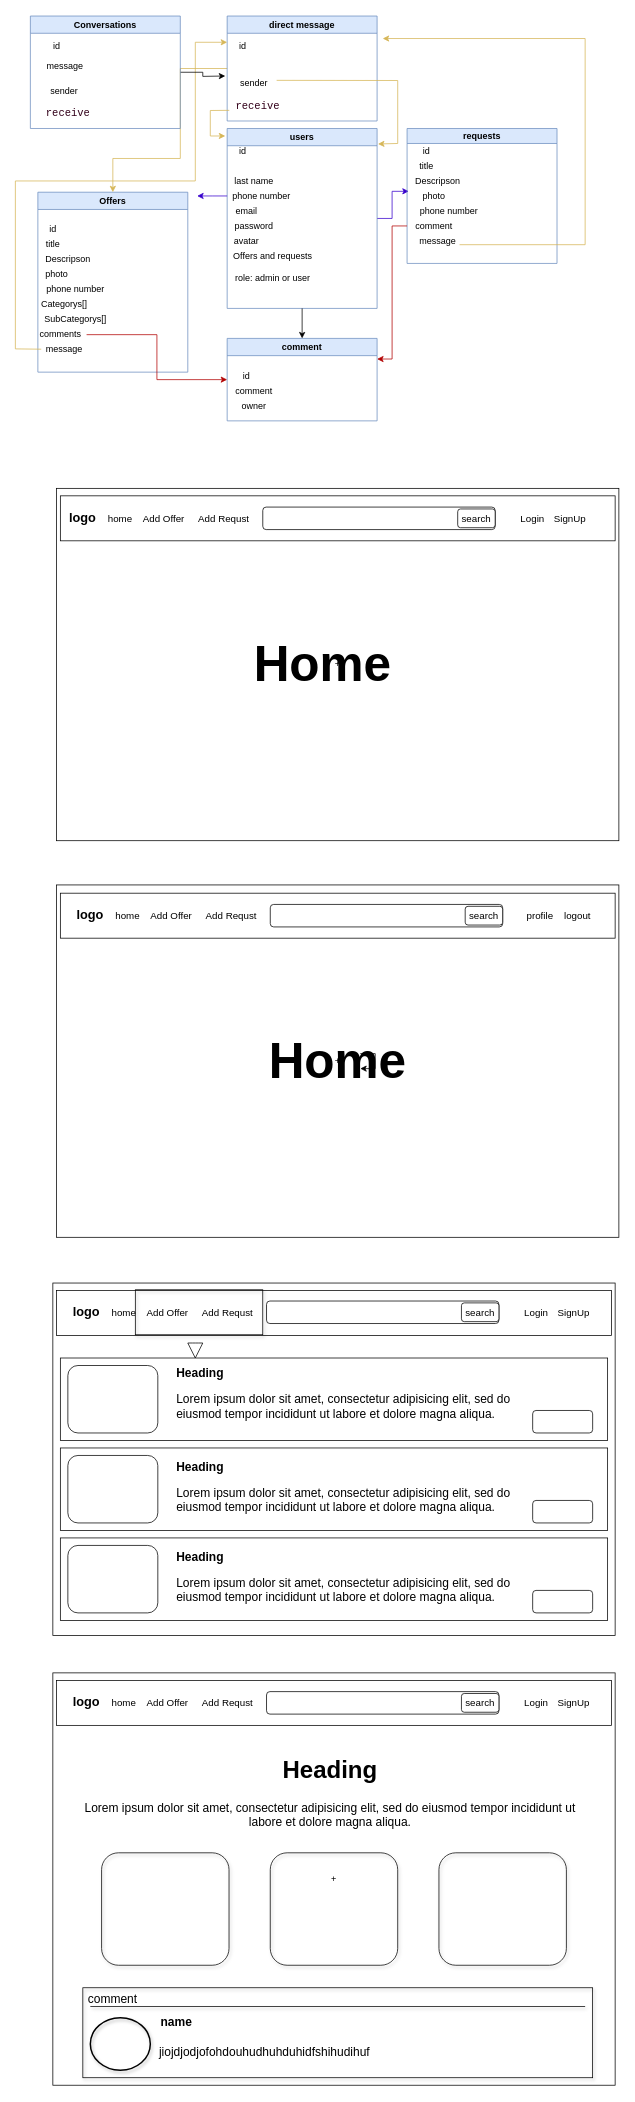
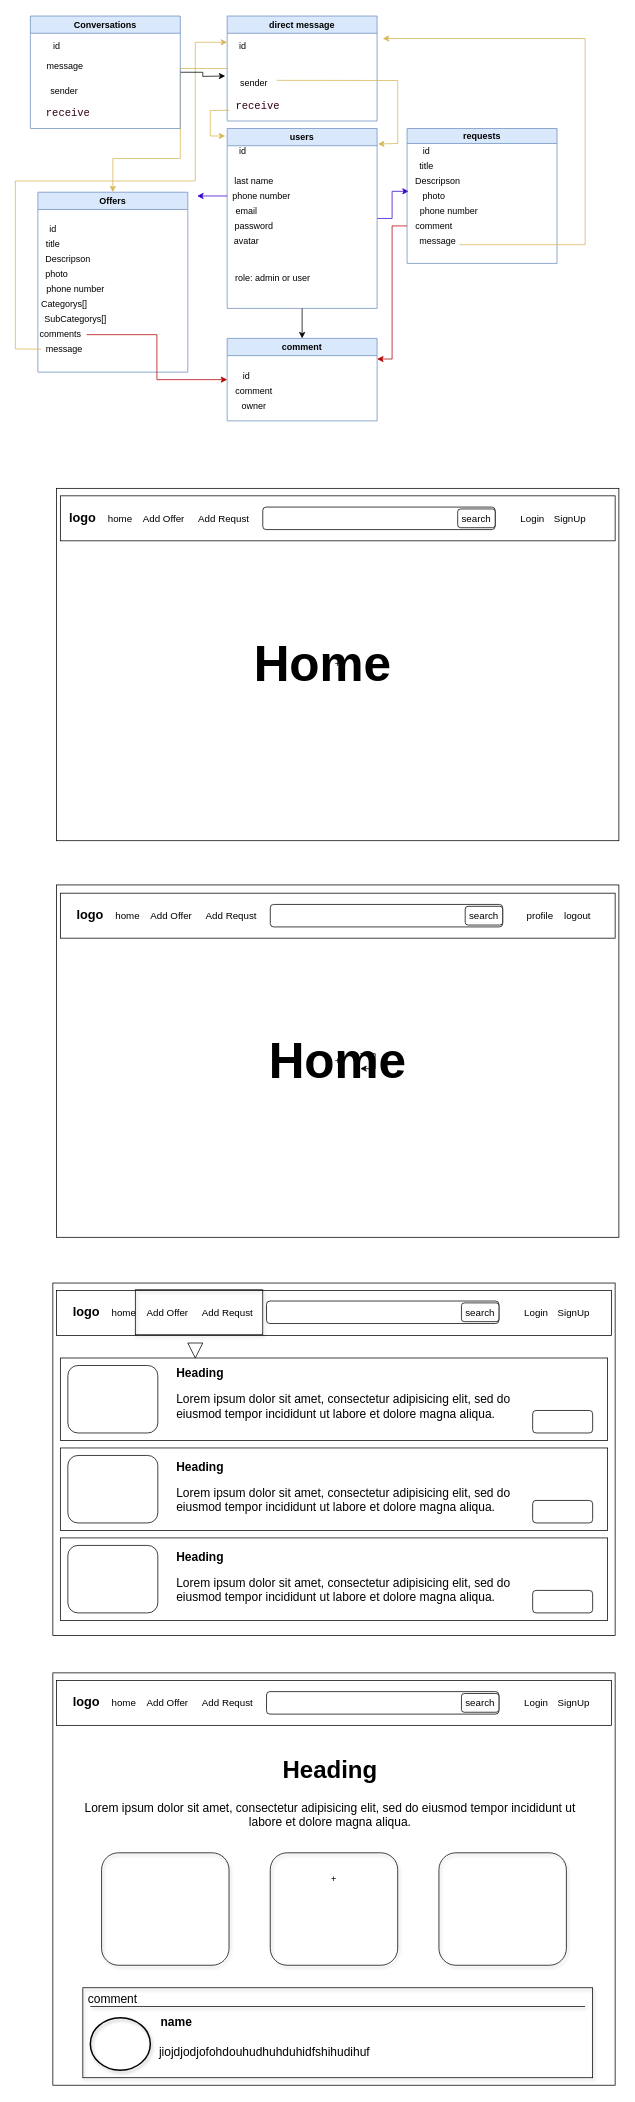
node "Offers and requests": removed
